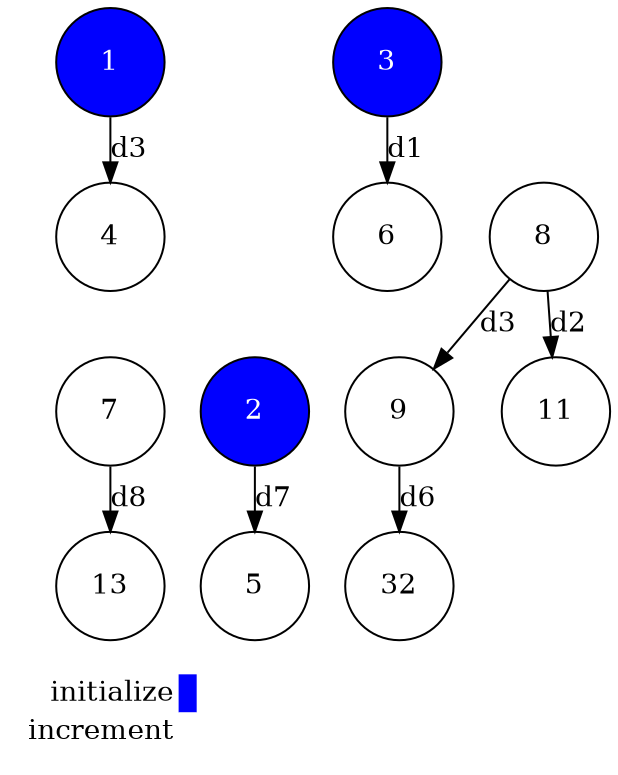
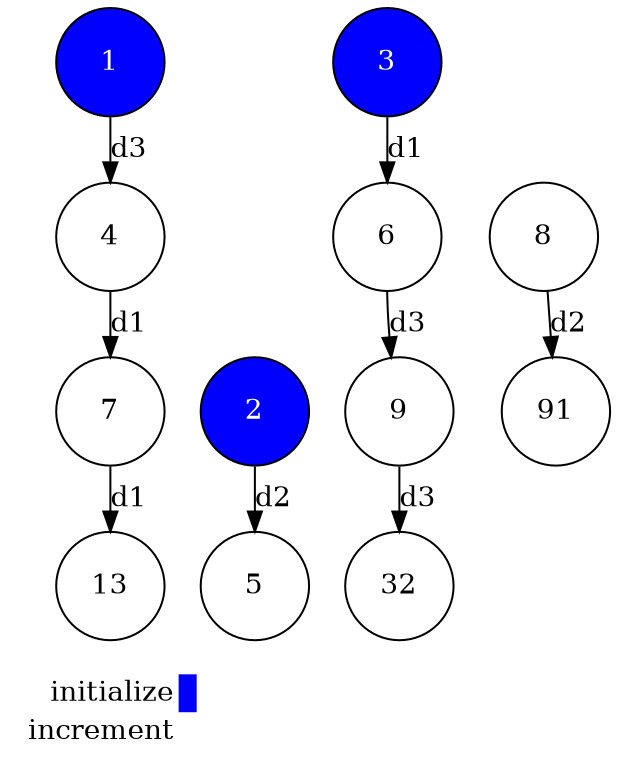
edge "4" -> "7": added, label "d1"
edge "8" -> "9": now "6" -> "9"
node "11": label "11" -> "91"
edge "7" -> "13": label "d8" -> "d1"
edge "2" -> "5": label "d7" -> "d2"
edge "9" -> "32": label "d6" -> "d3"
